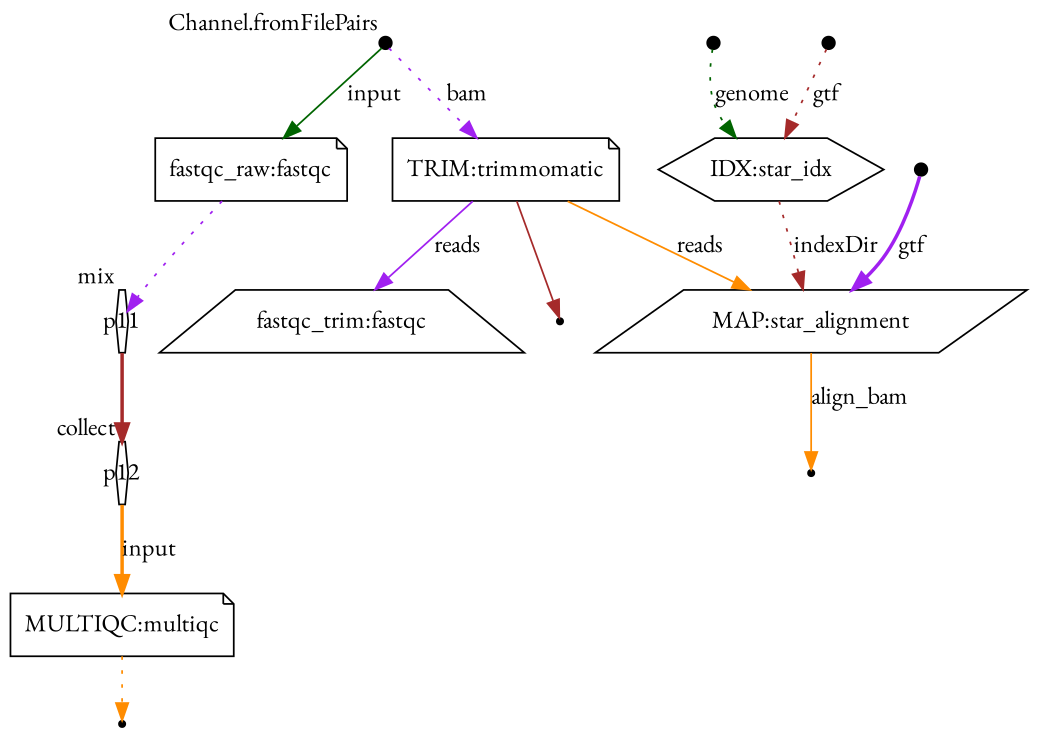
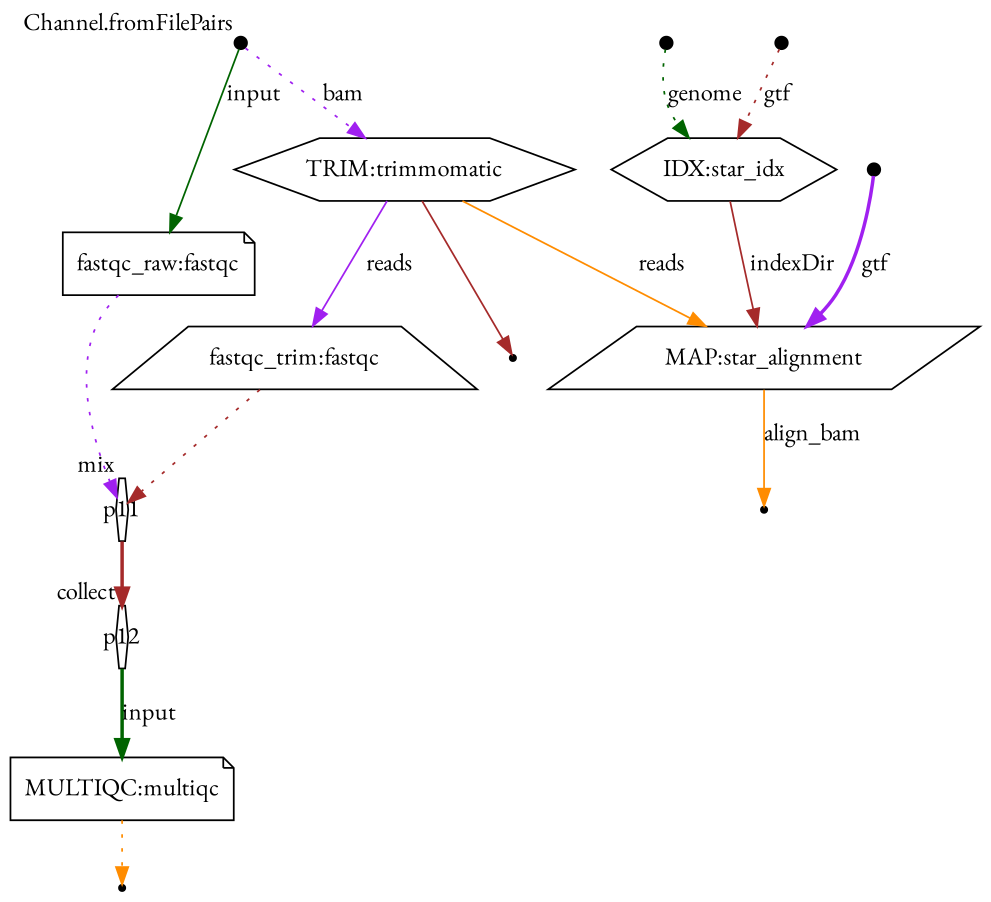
node "TRIM:trimmomatic": shape note -> hexagon
edge "IDX:star_idx" -> "MAP:star_alignment": style dotted -> solid
edge "fastqc_trim:fastqc" -> "p11 mix": added
edge "p12 collect" -> "MULTIQC:multiqc": color darkorange -> darkgreen
